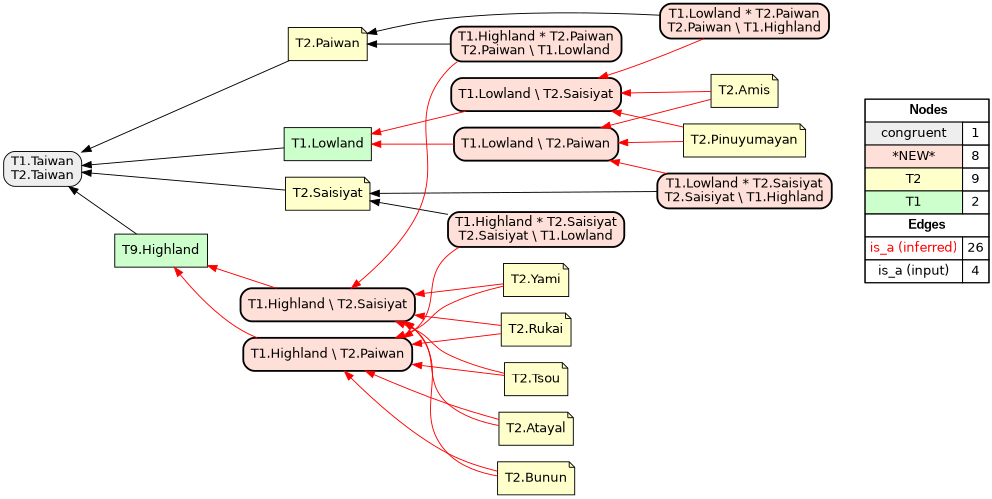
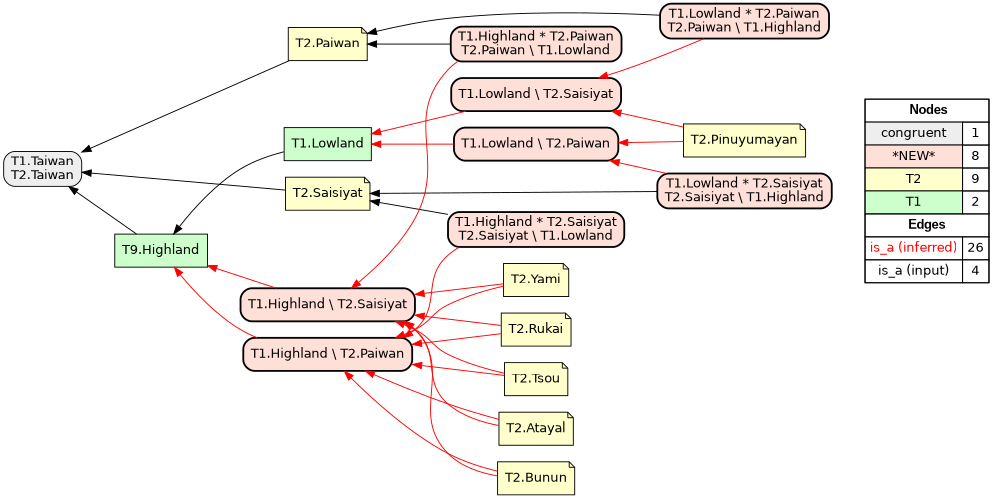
node "T2.Amis": removed
edge "T1.Lowland" -> "T1.Taiwan T2.Taiwan": now "T1.Lowland" -> "T9.Highland"
